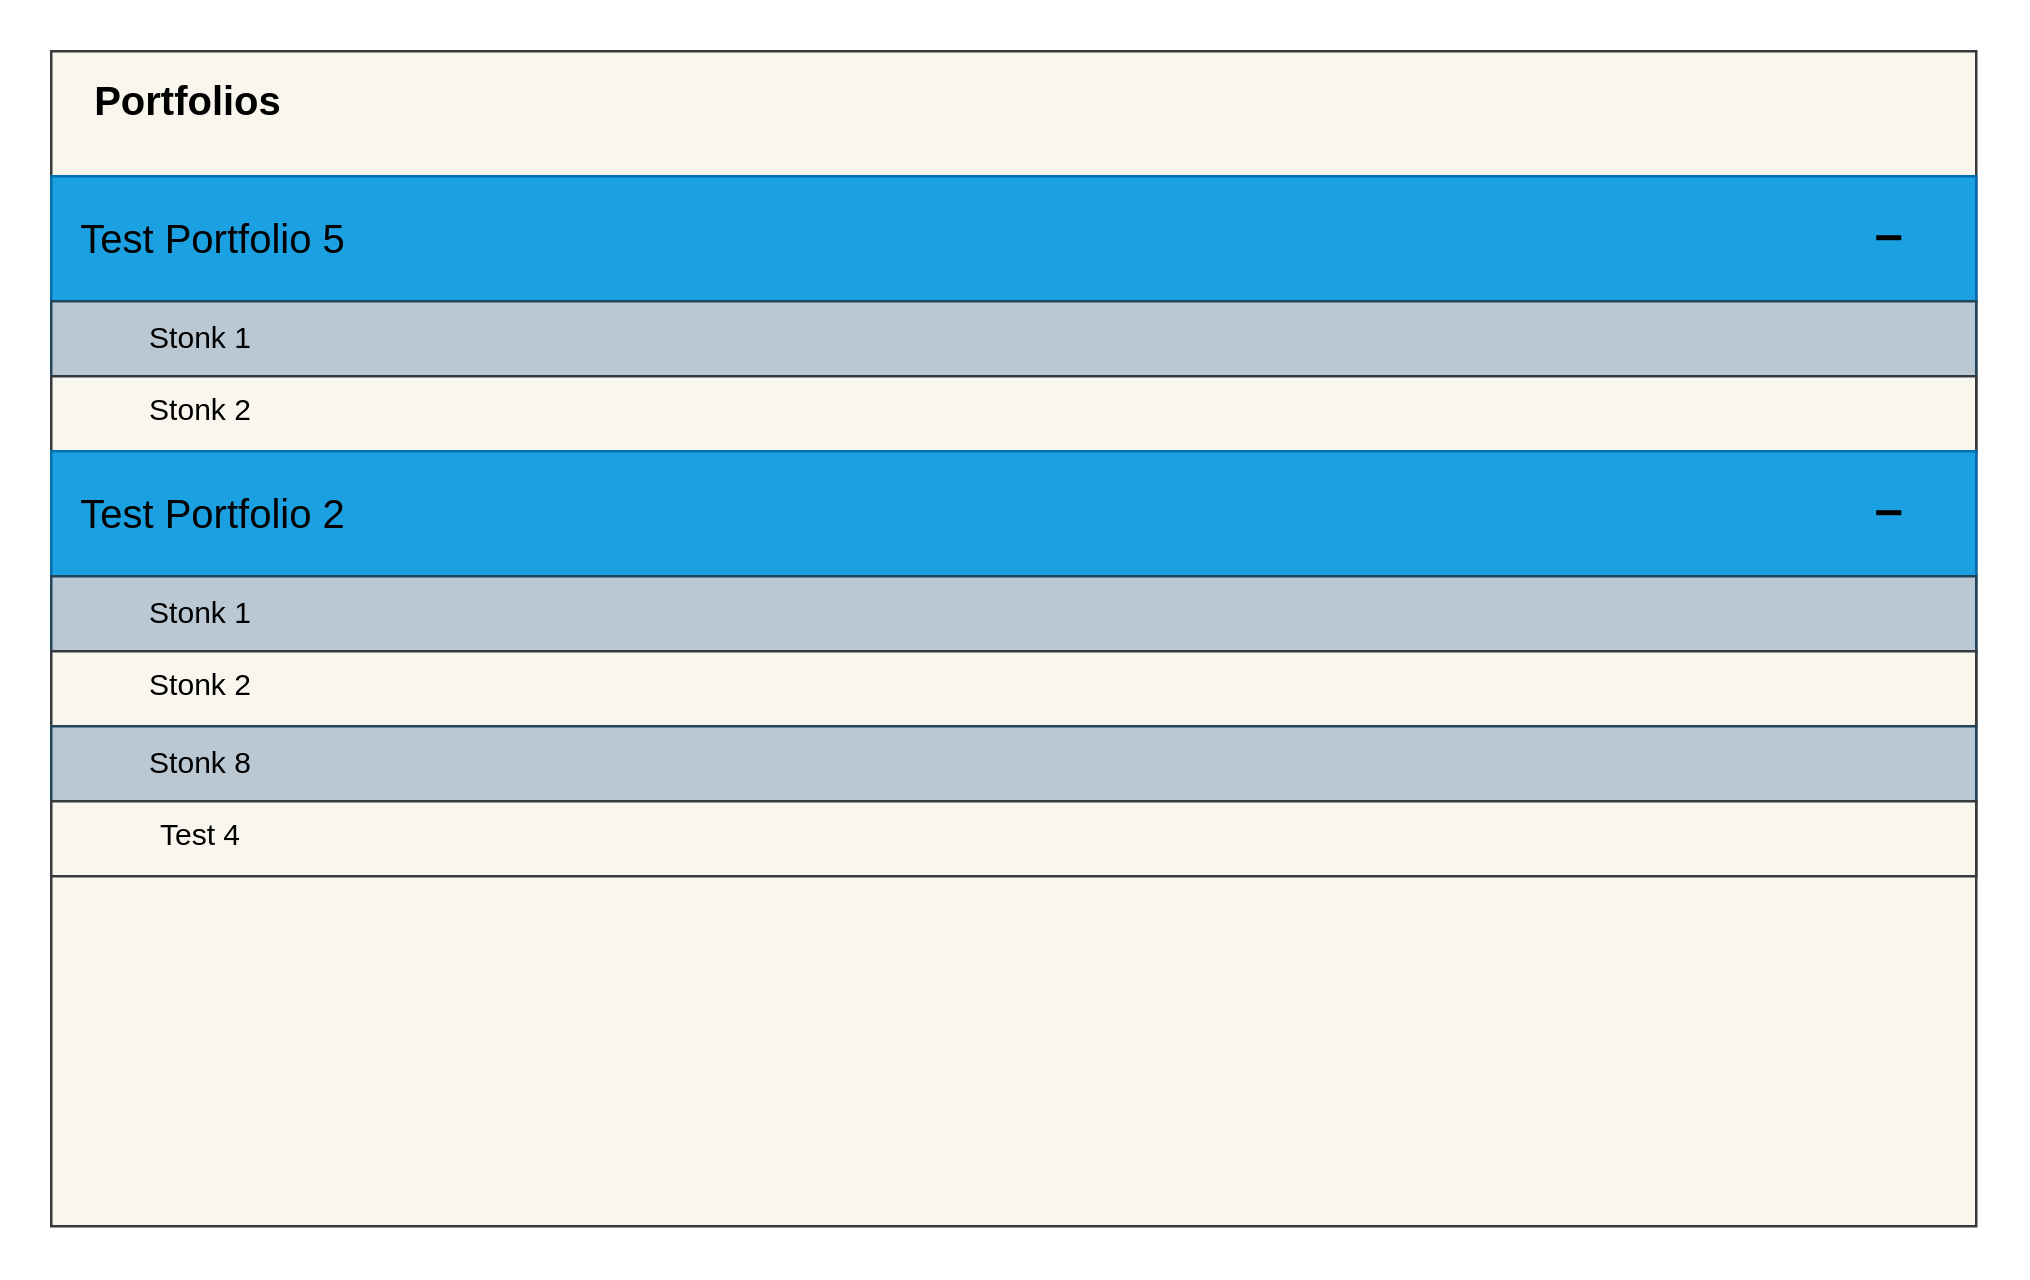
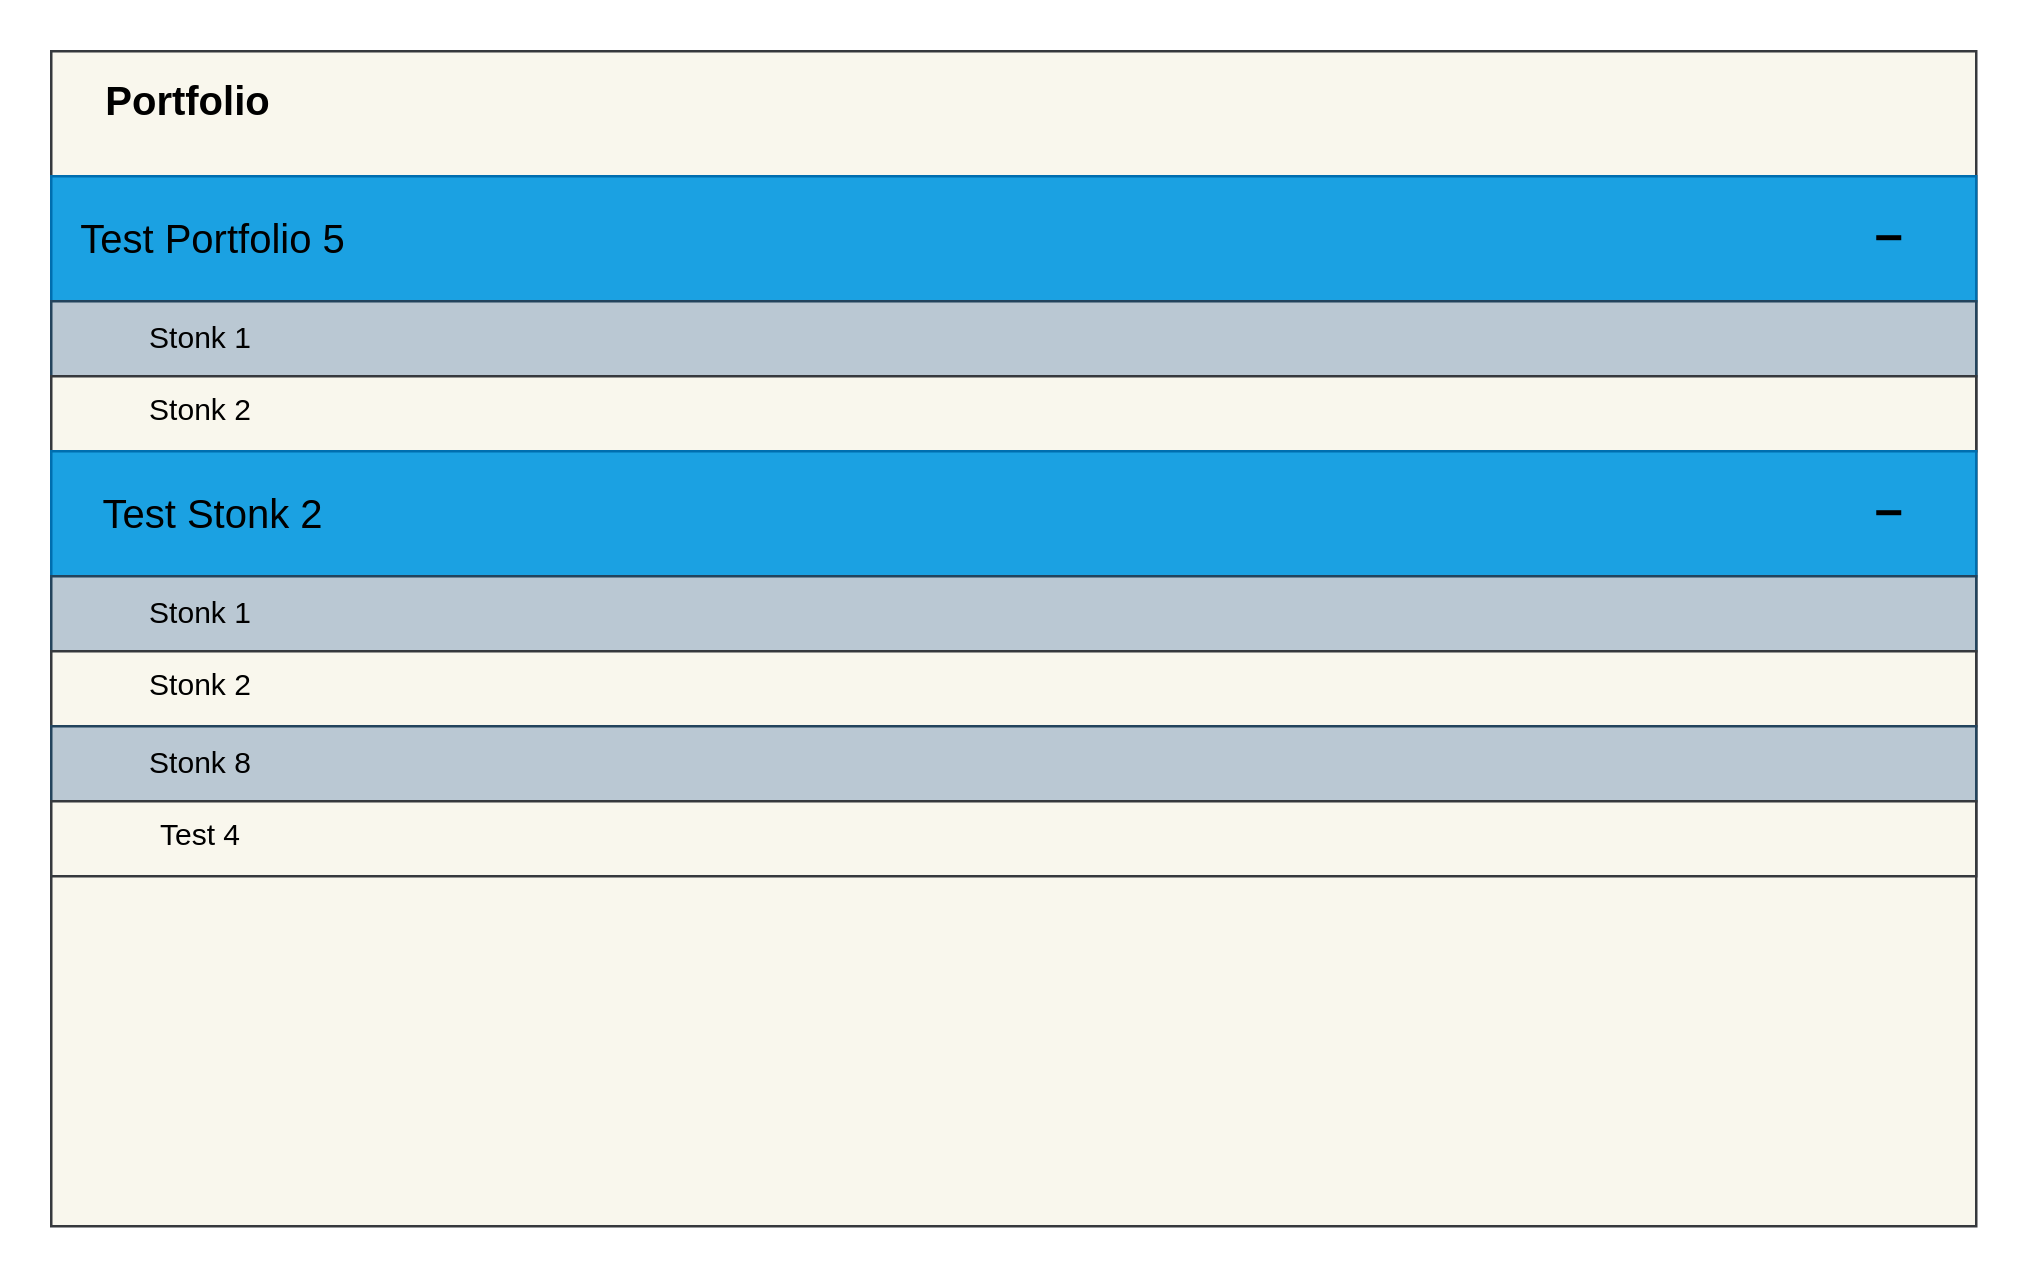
node "Portfolios": label "Portfolios" -> "Portfolio"
node "Test Portfolio 2": label "Test Portfolio 2" -> "Test Stonk 2"
